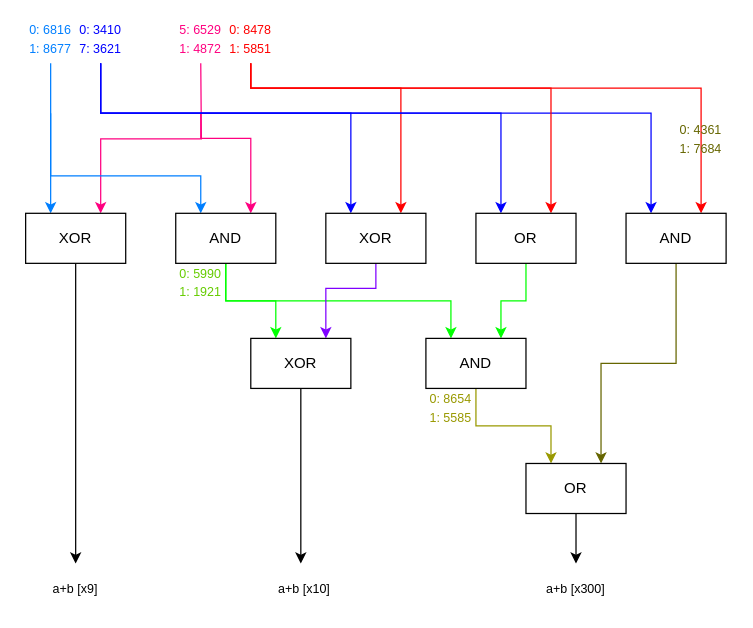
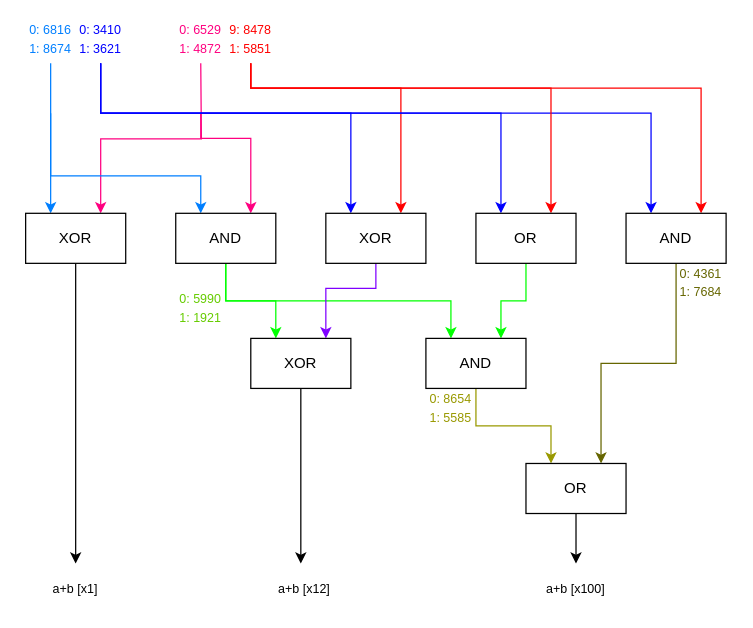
node "0: 6816 1: 8677": label "0: 6816 1: 8677" -> "0: 6816 1: 8674"
node "0: 3410 7: 3621": label "0: 3410 7: 3621" -> "0: 3410 1: 3621"
node "5: 6529 1: 4872": label "5: 6529 1: 4872" -> "0: 6529 1: 4872"
node "0: 8478 1: 5851": label "0: 8478 1: 5851" -> "9: 8478 1: 5851"
node "0: 4361 1: 7684": moved (701, 138) -> (701, 282)
node "0: 5990 1: 1921": moved (201, 282) -> (201, 307)
node "a+b [x9]": label "a+b [x9]" -> "a+b [x1]"
node "a+b [x10]": label "a+b [x10]" -> "a+b [x12]"
node "a+b [x300]": label "a+b [x300]" -> "a+b [x100]"
